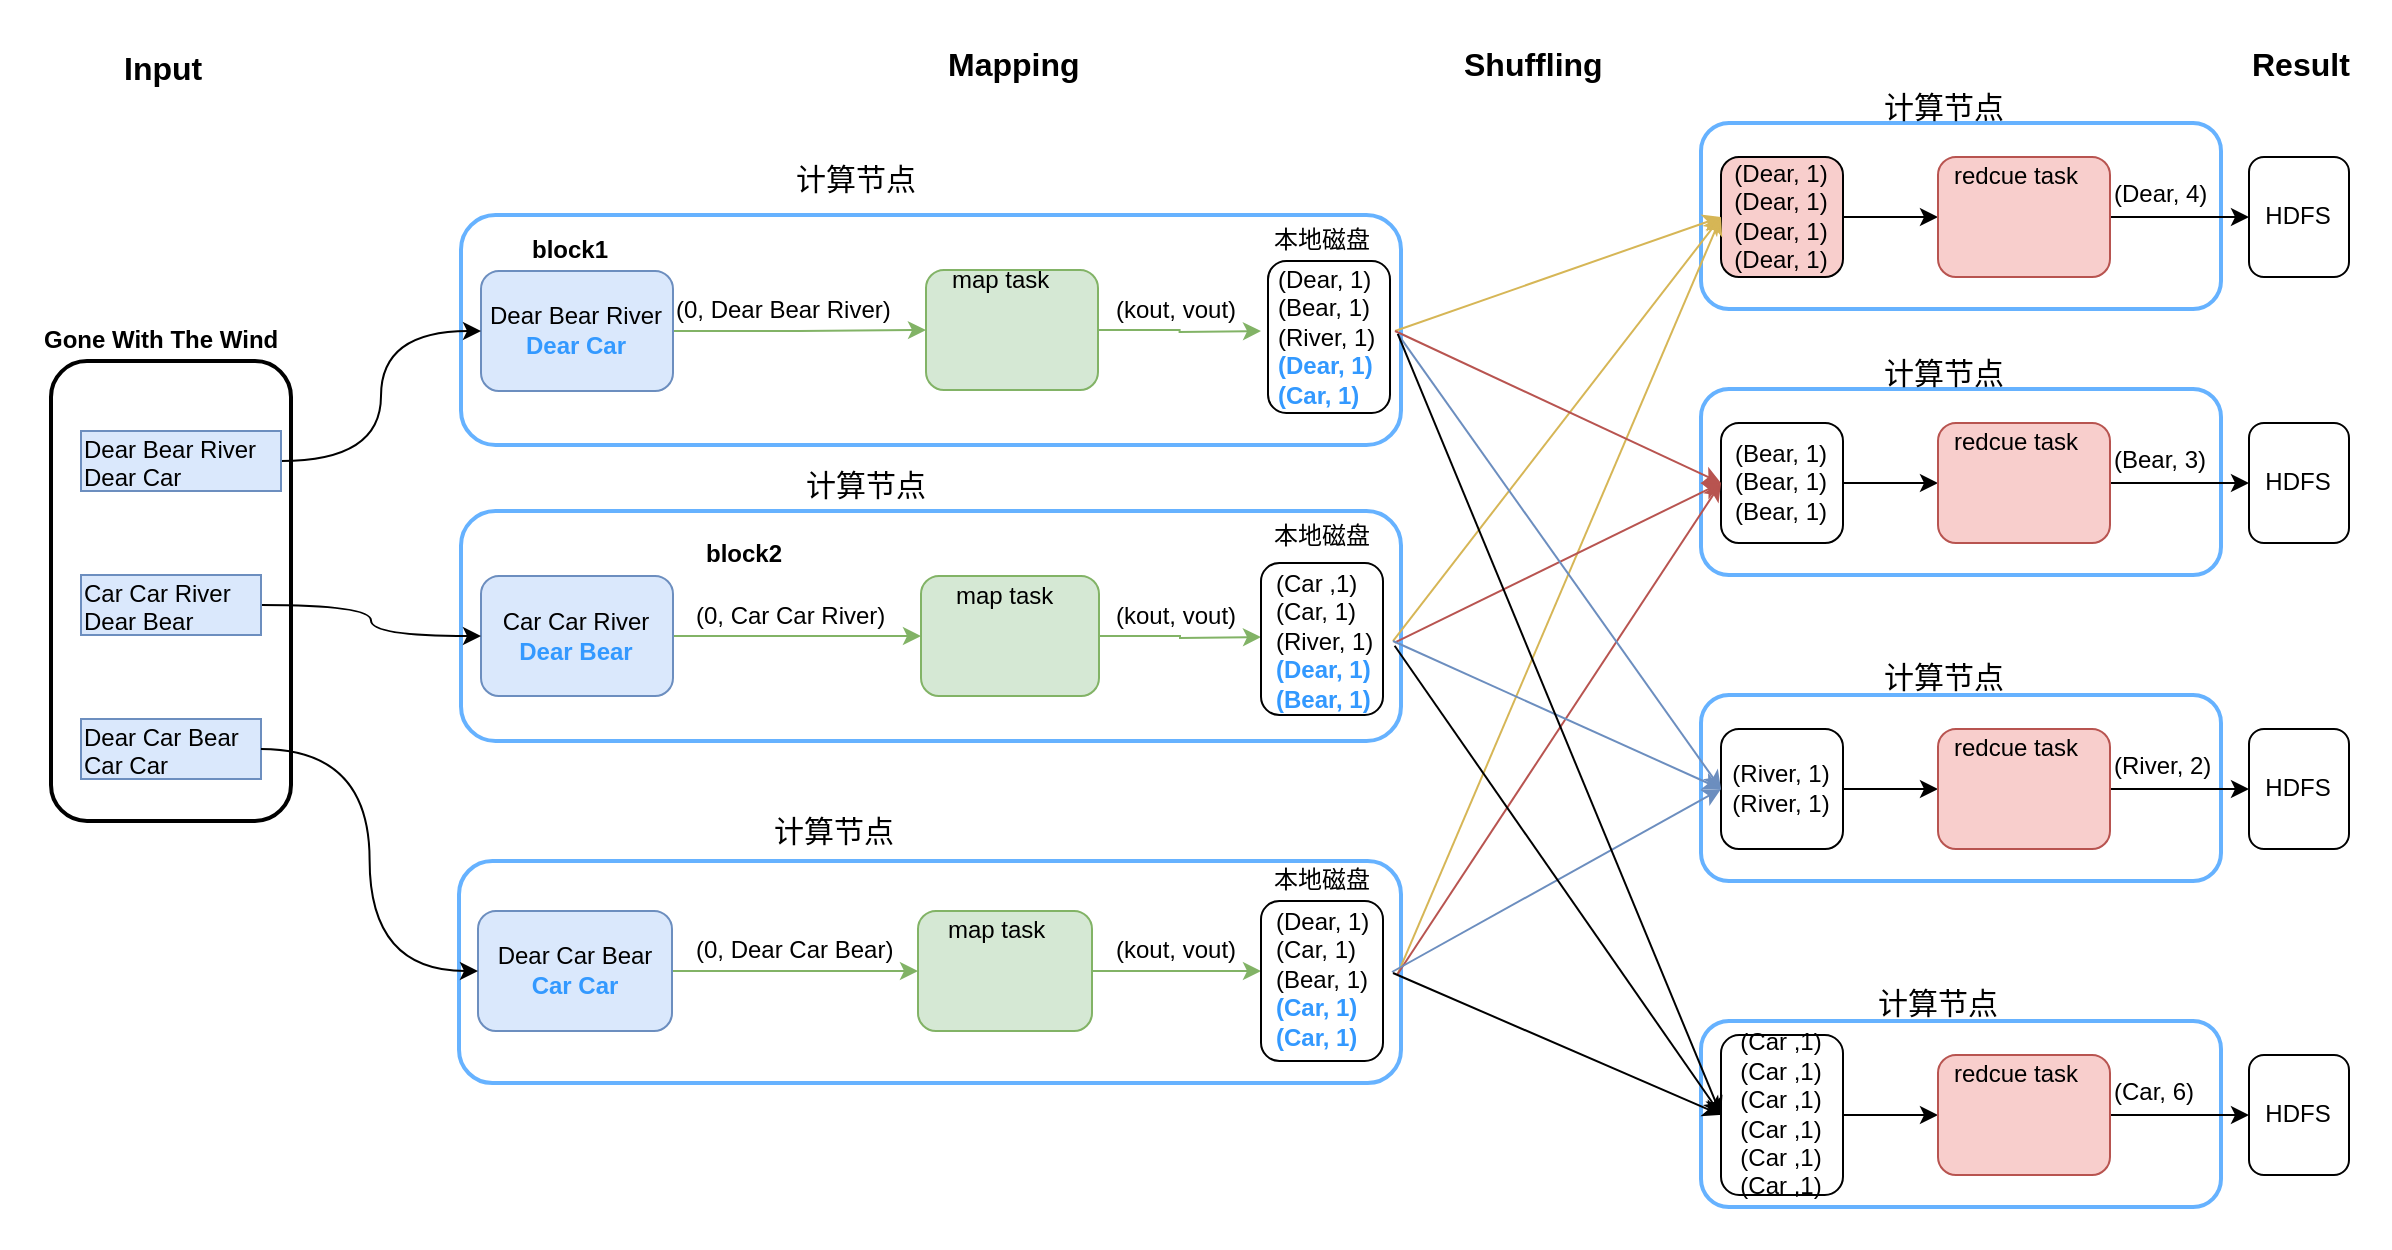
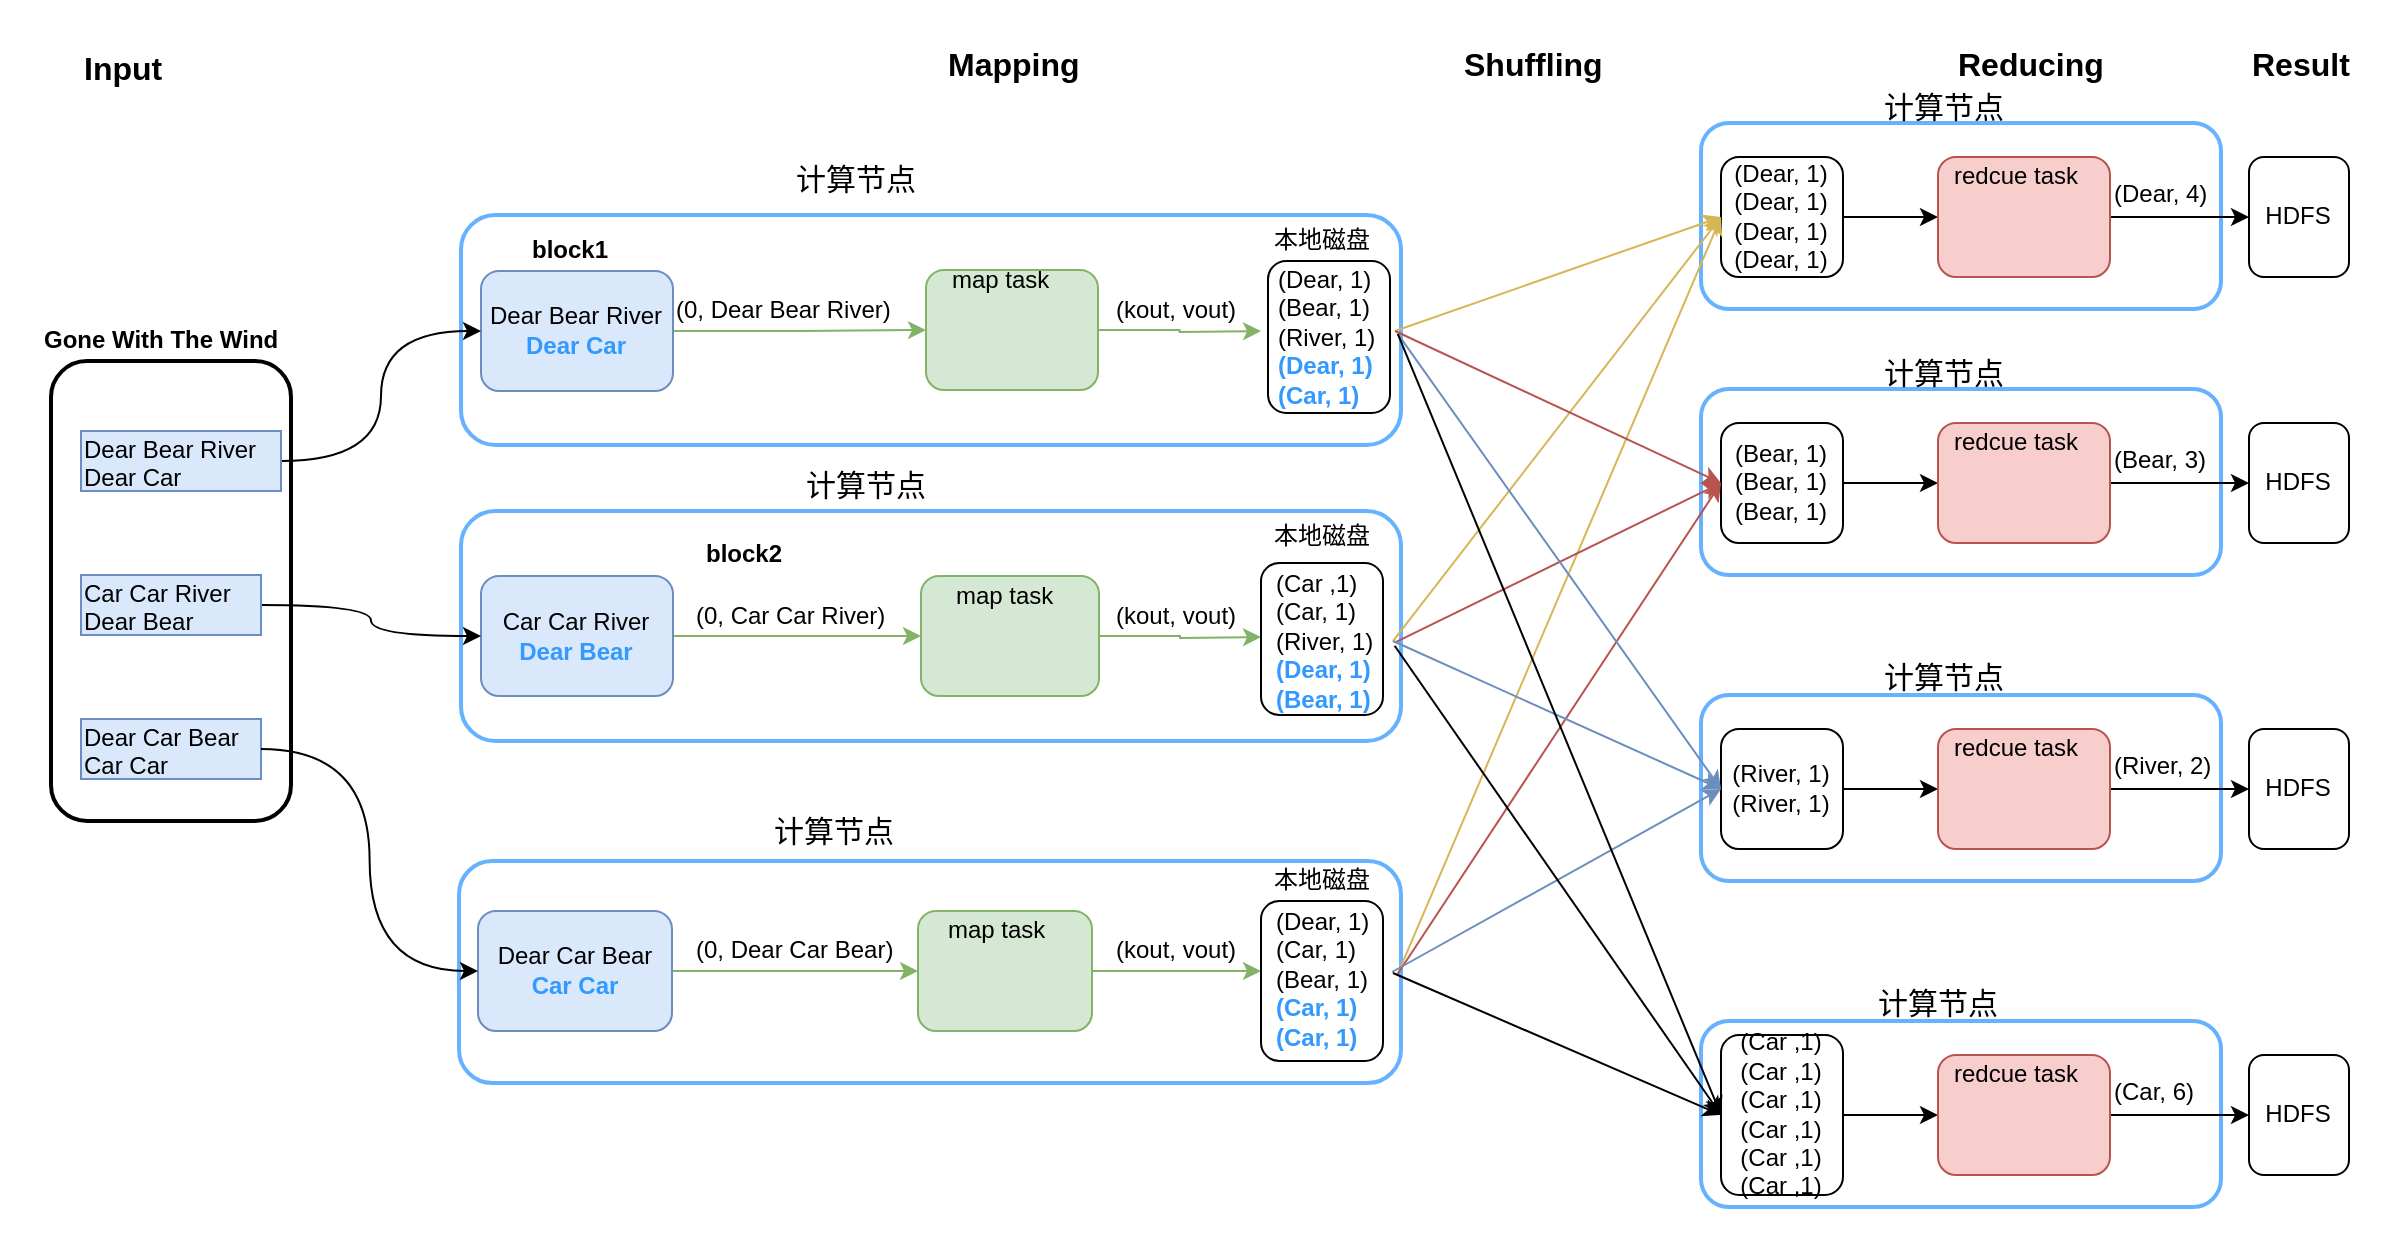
node "Reducing": added
node "Input": moved (171, 65) -> (131, 65)
node "(Dear, 1) (Dear, 1) (Dear, 1) (Dear, 1)": fillcolor #f8cecc -> #ffffff
